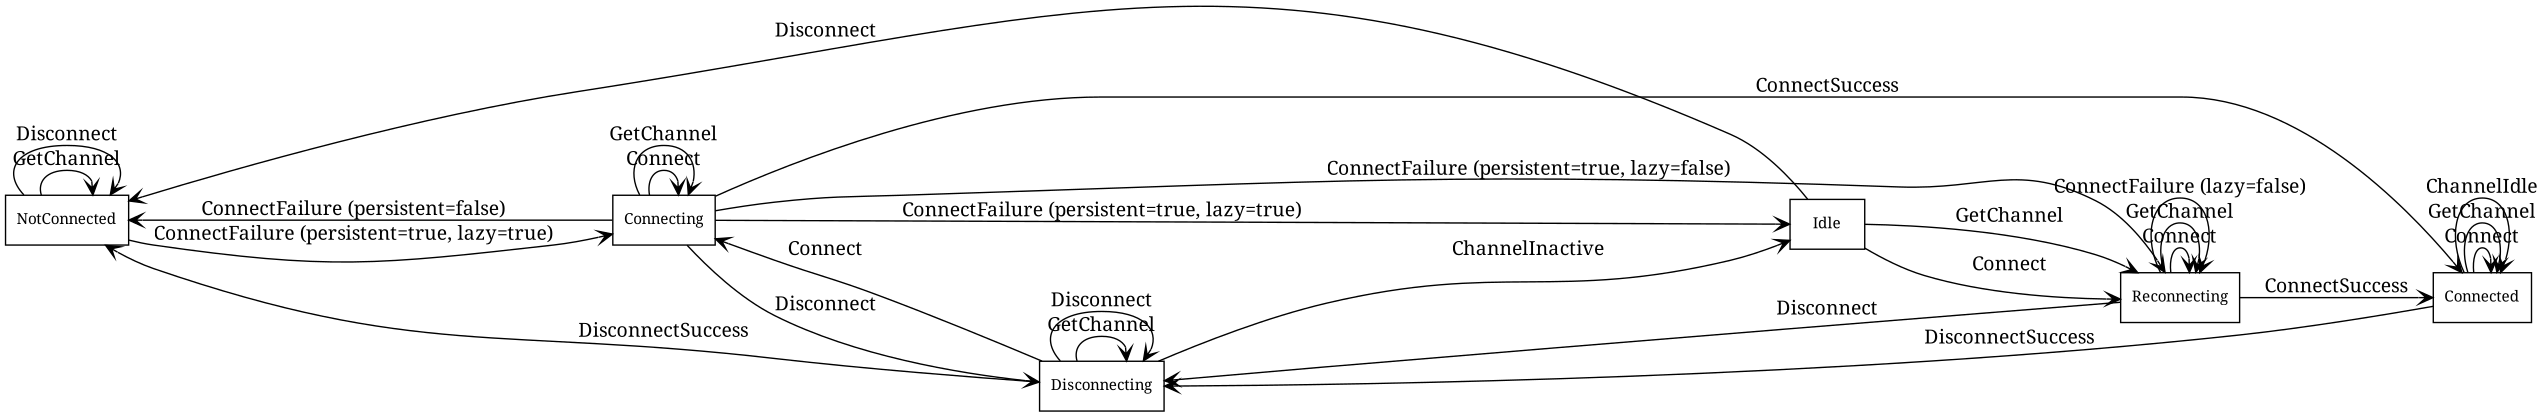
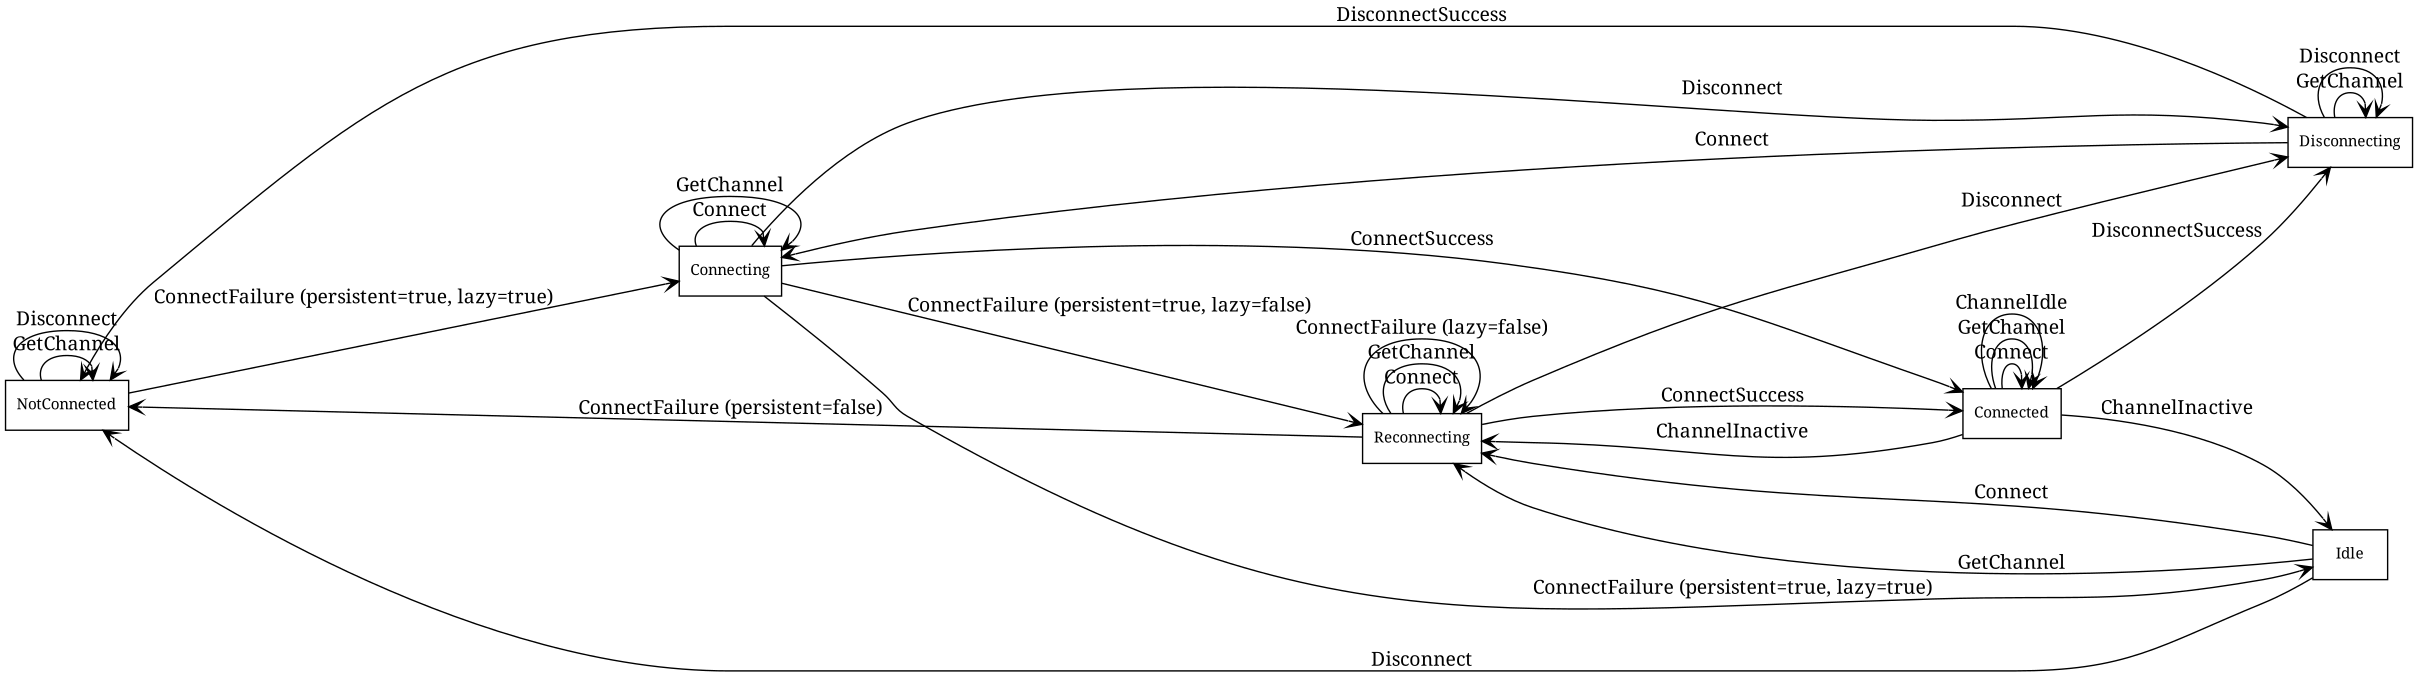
edge "Connecting" -> "NotConnected": now "Reconnecting" -> "NotConnected"
edge "Disconnecting" -> "Idle": now "Connected" -> "Idle"
edge "Connected" -> "Reconnecting": added, label "ChannelInactive"
